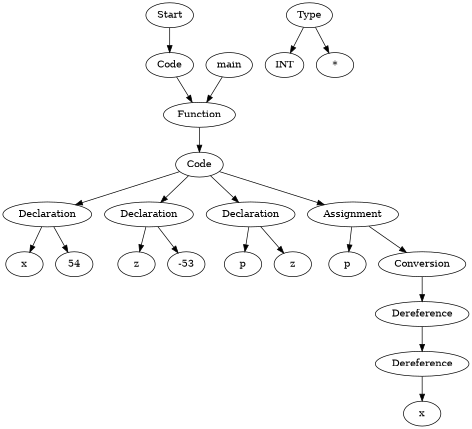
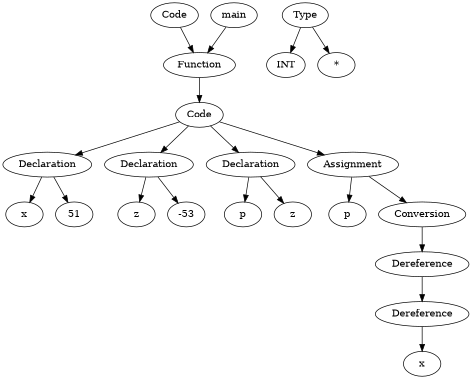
node "Start": removed
node "54": label "54" -> "51"
